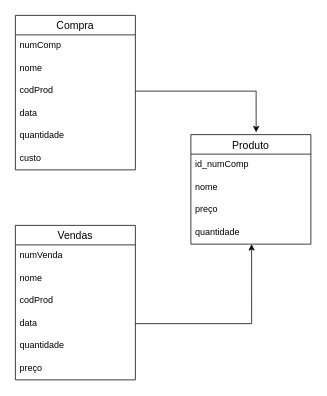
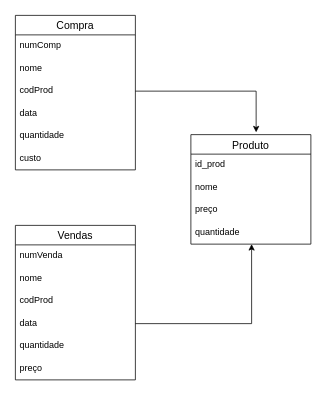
node "id_numComp": label "id_numComp" -> "id_prod"
